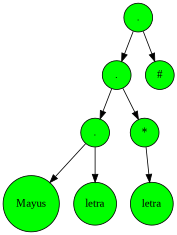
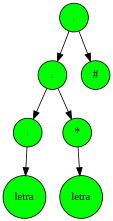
node "Mayus": removed
